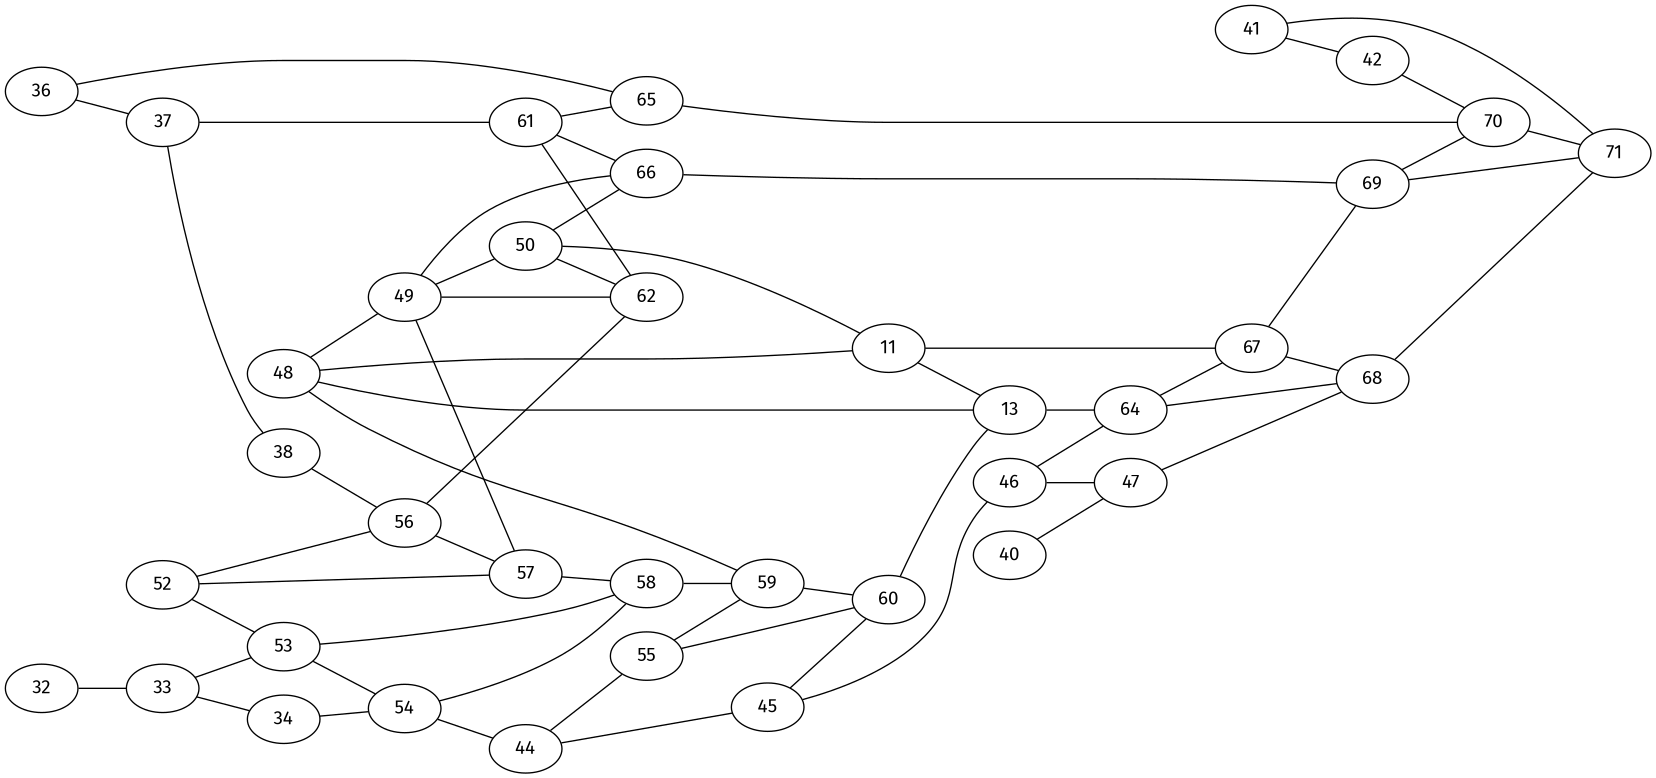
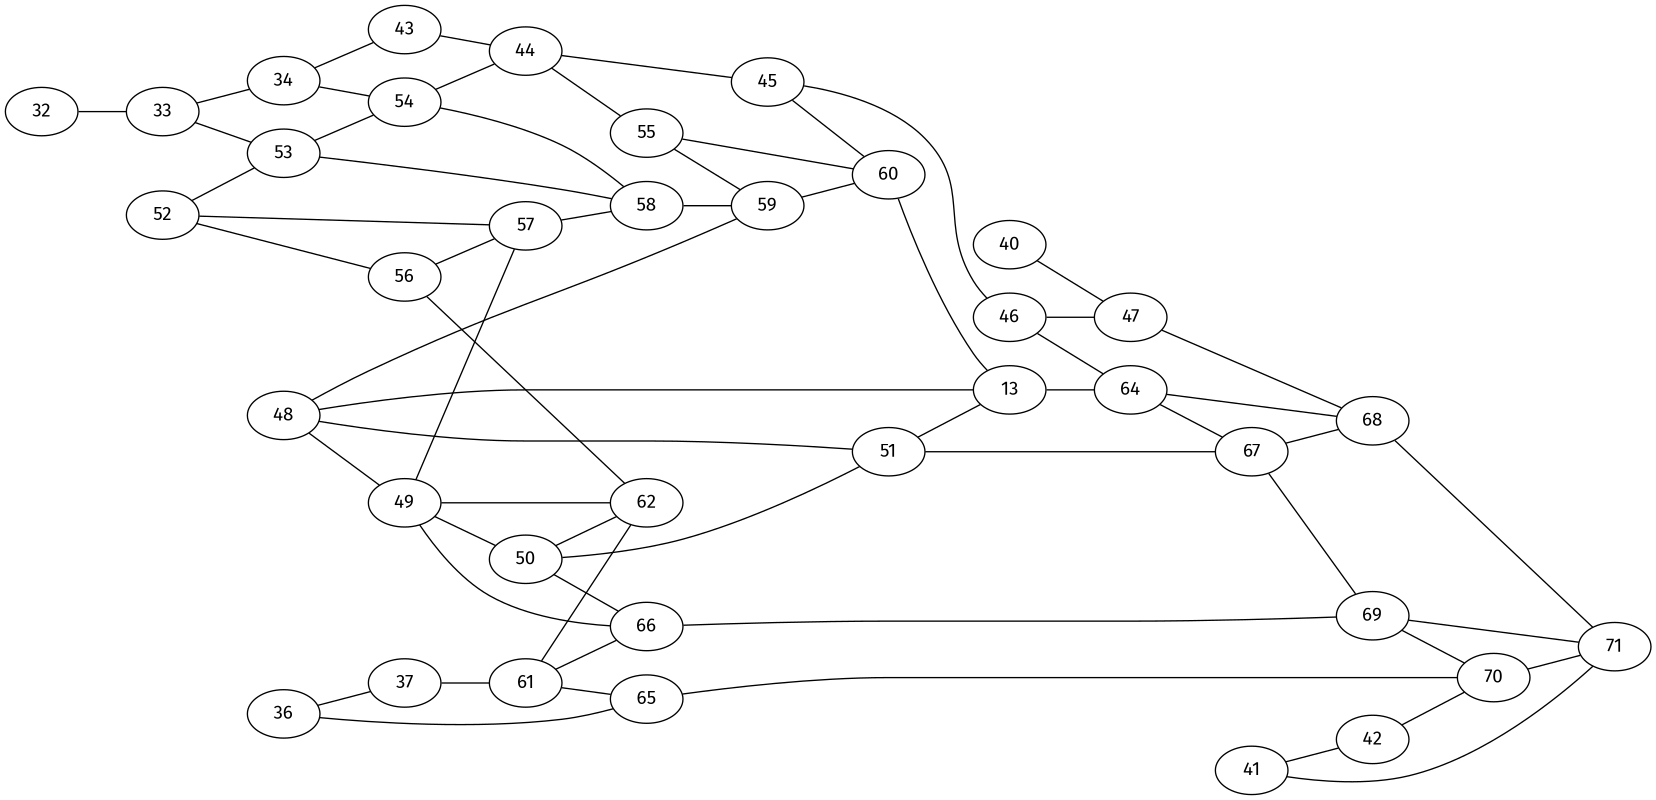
node "43": added
node "11": label "11" -> "51"
node "38": removed
